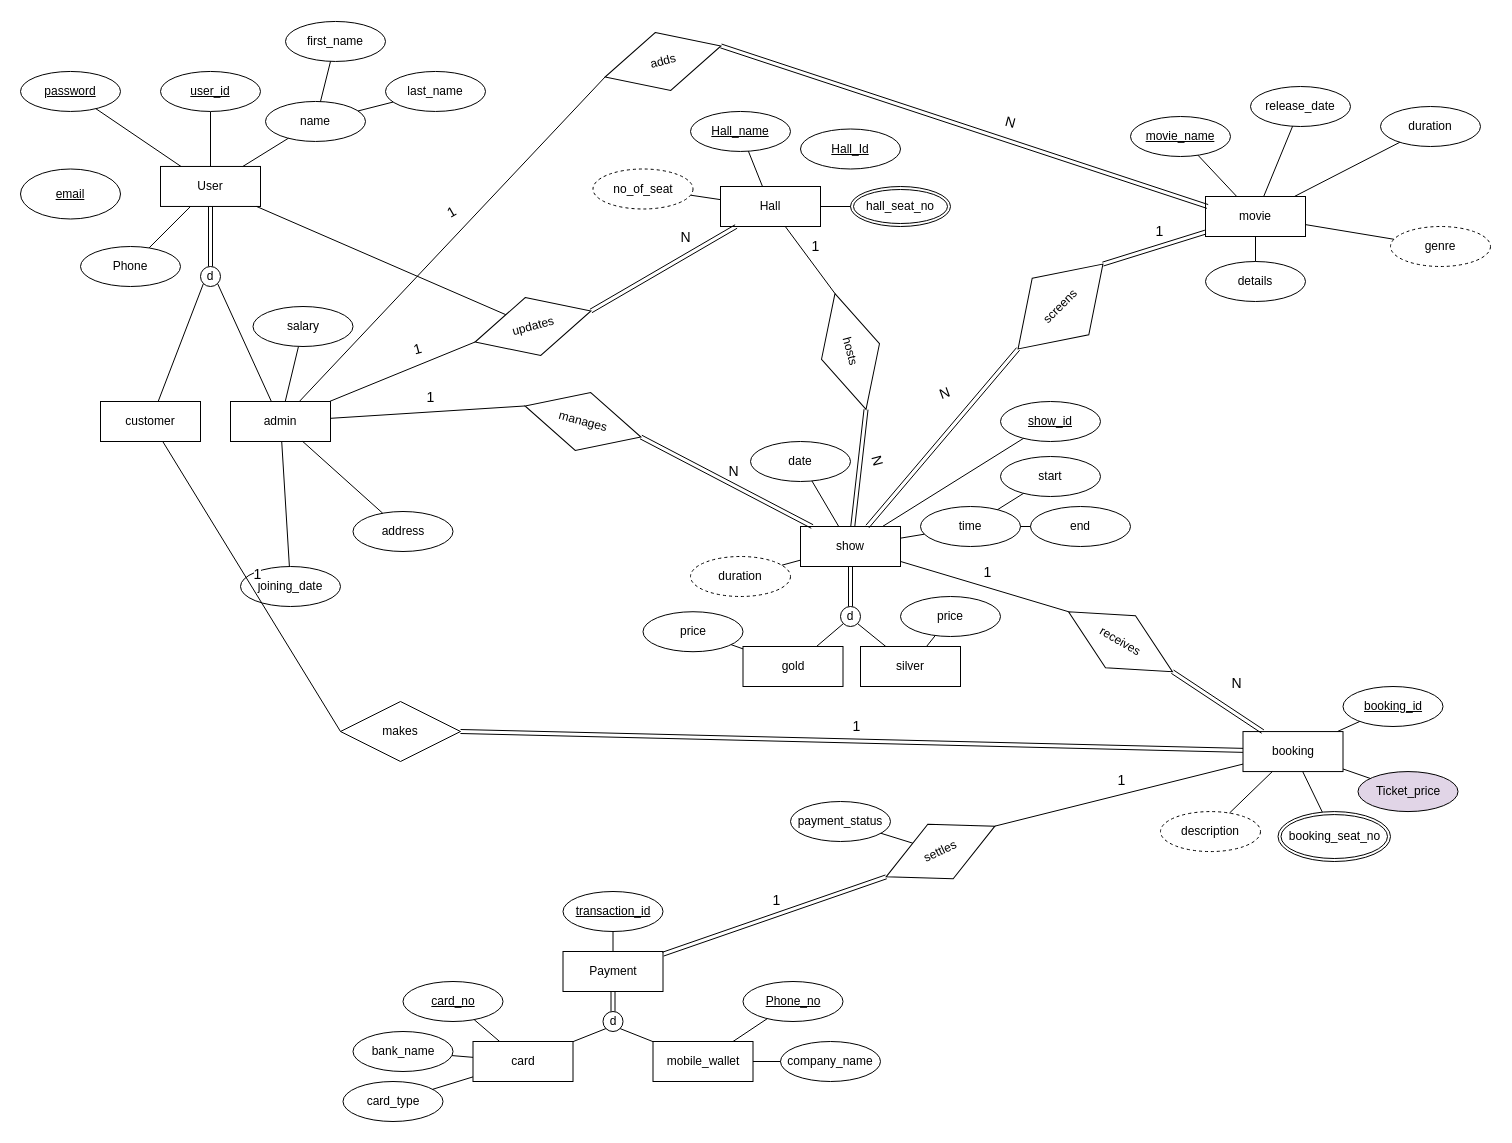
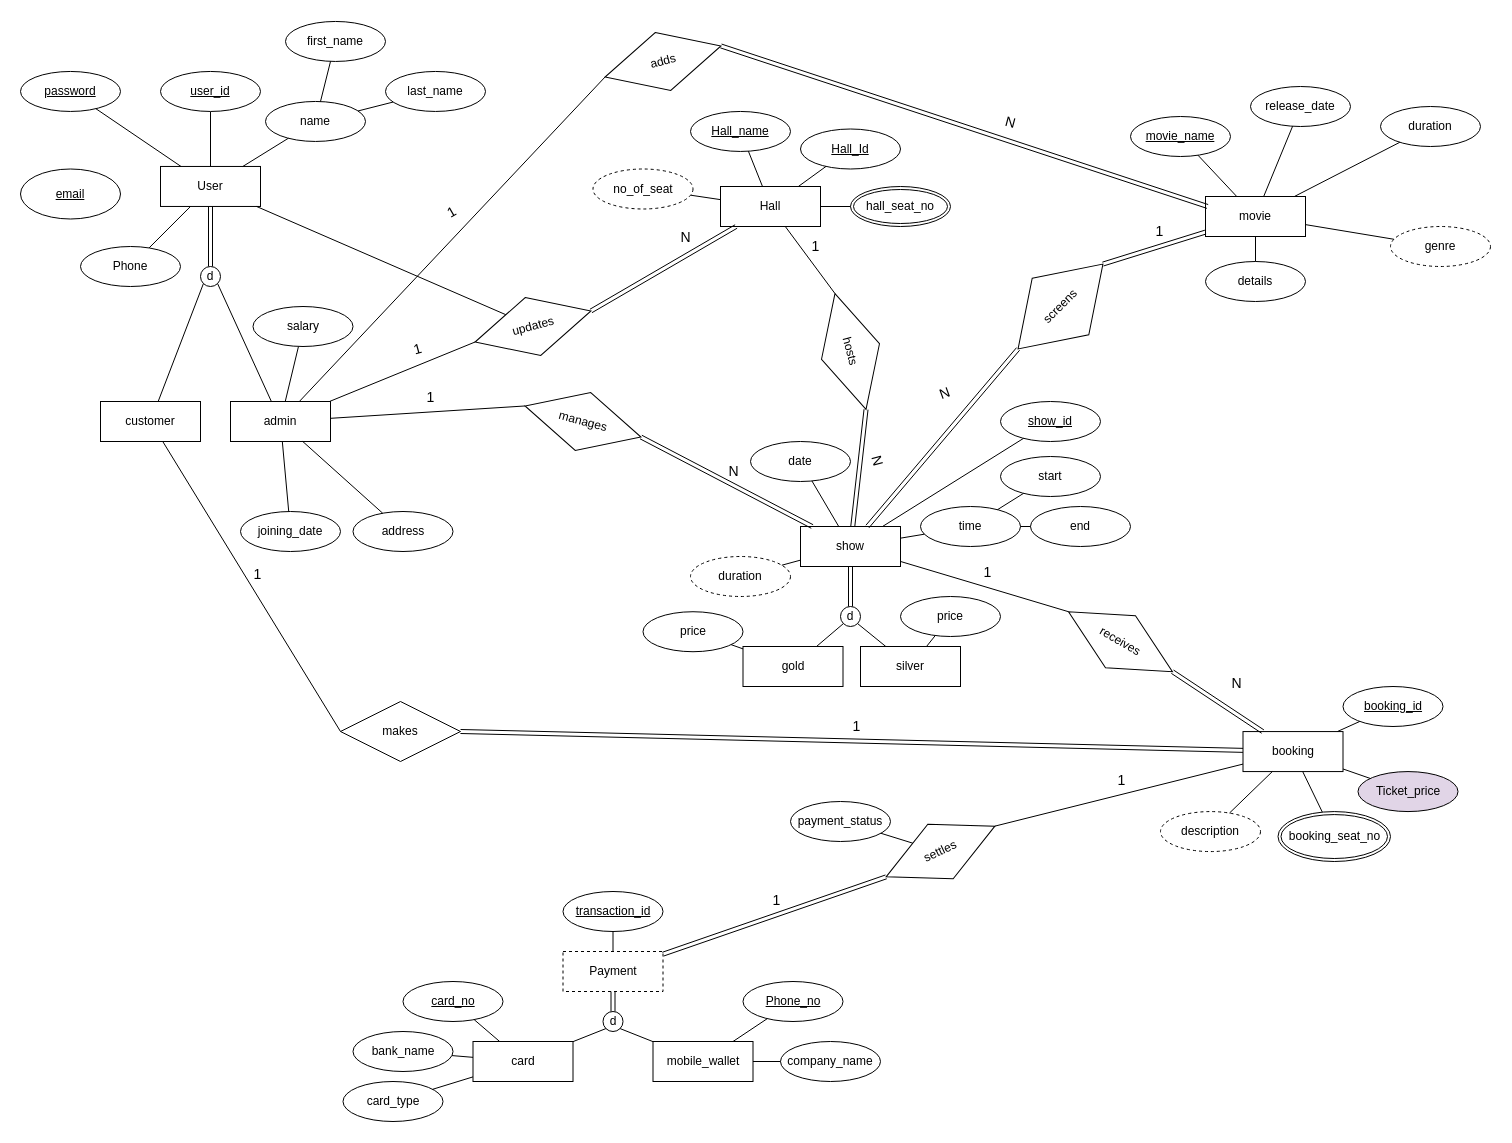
edge "Hall_Id" -- "Hall": added
node "joining_date": moved (291, 587) -> (291, 532)
node "Payment": style solid -> dashed
